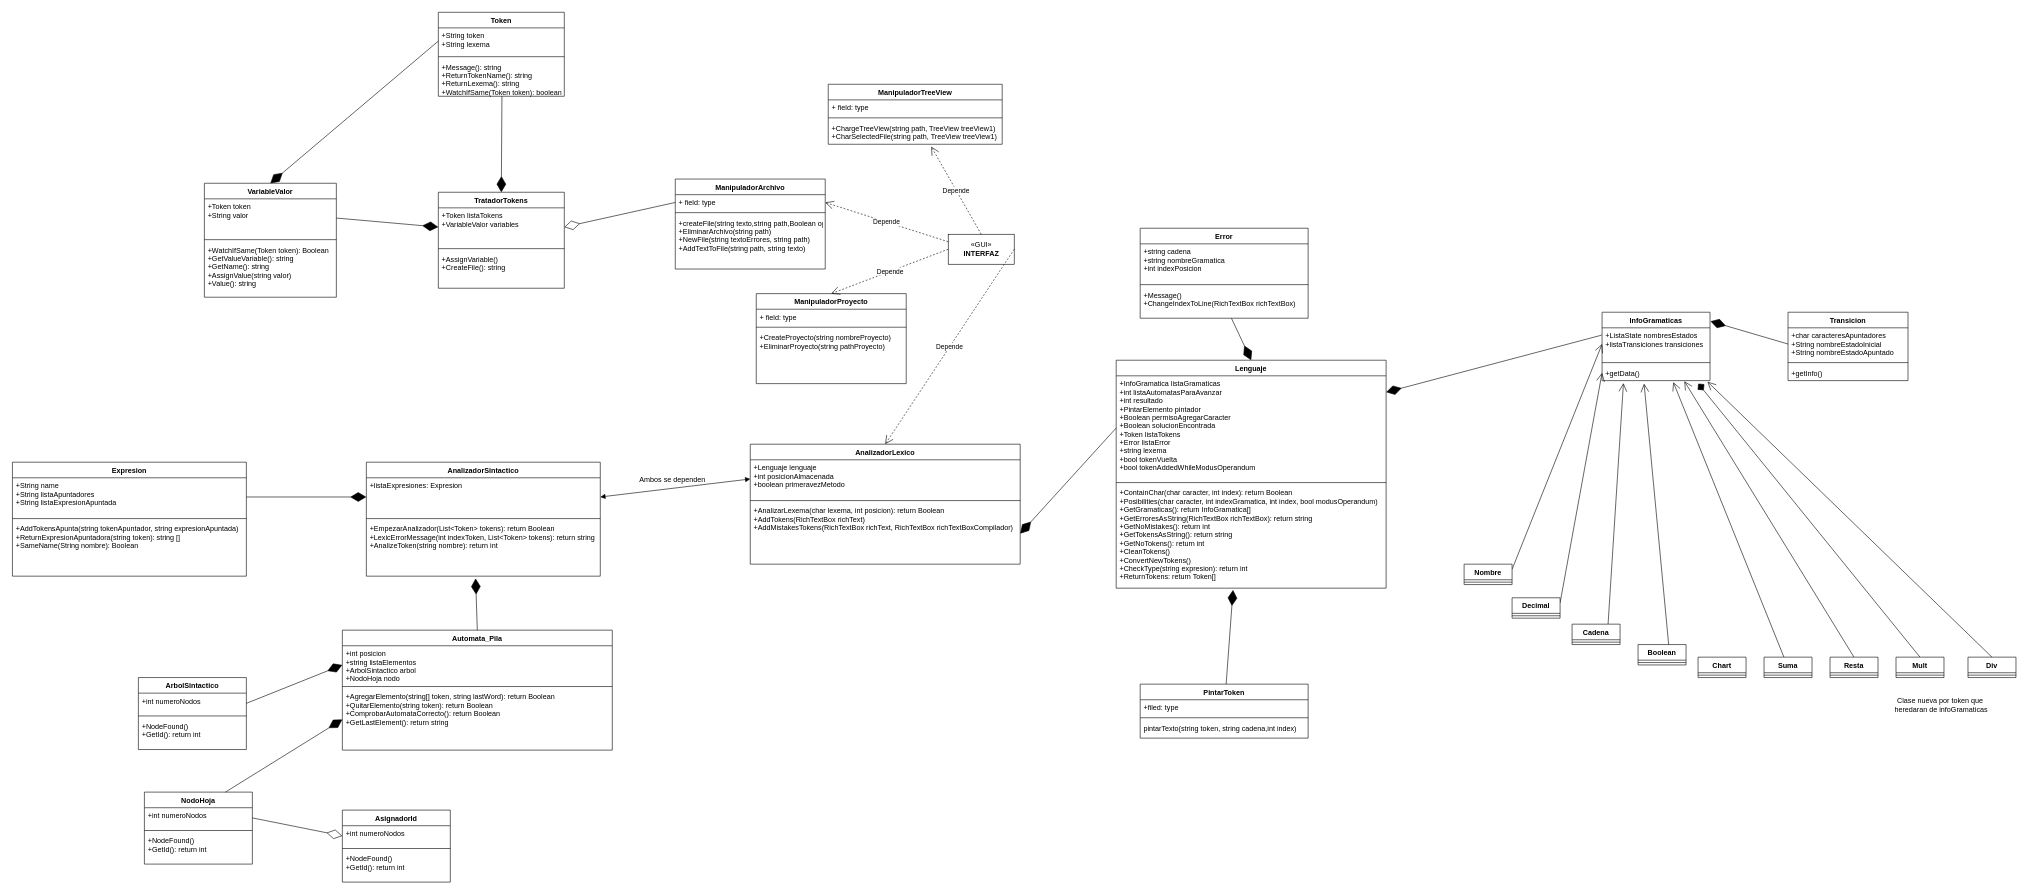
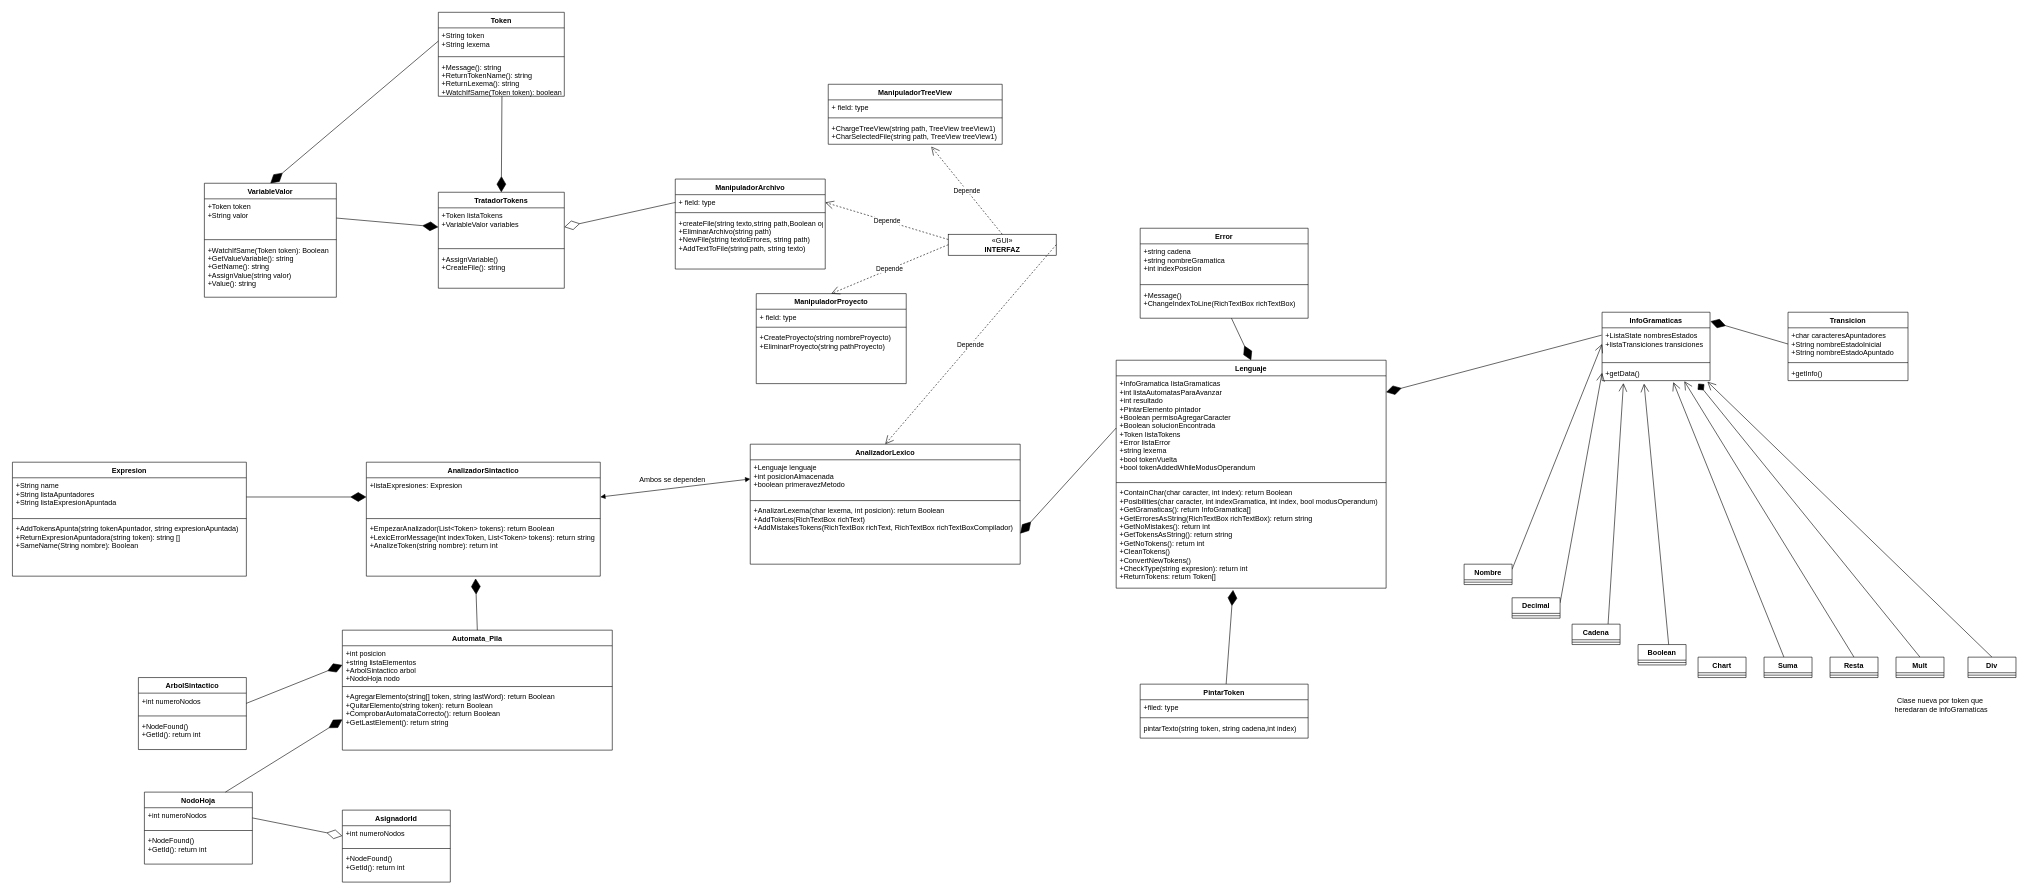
node "«GUI» INTERFAZ": size 66x30 -> 108x21
